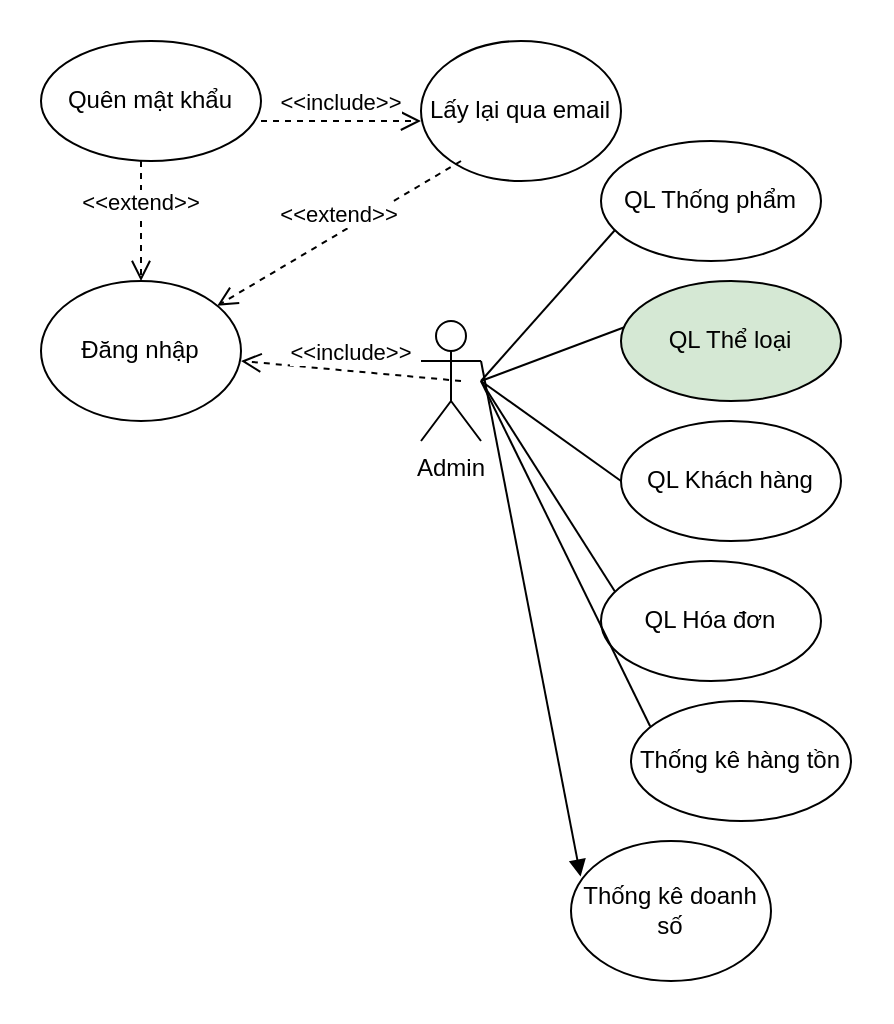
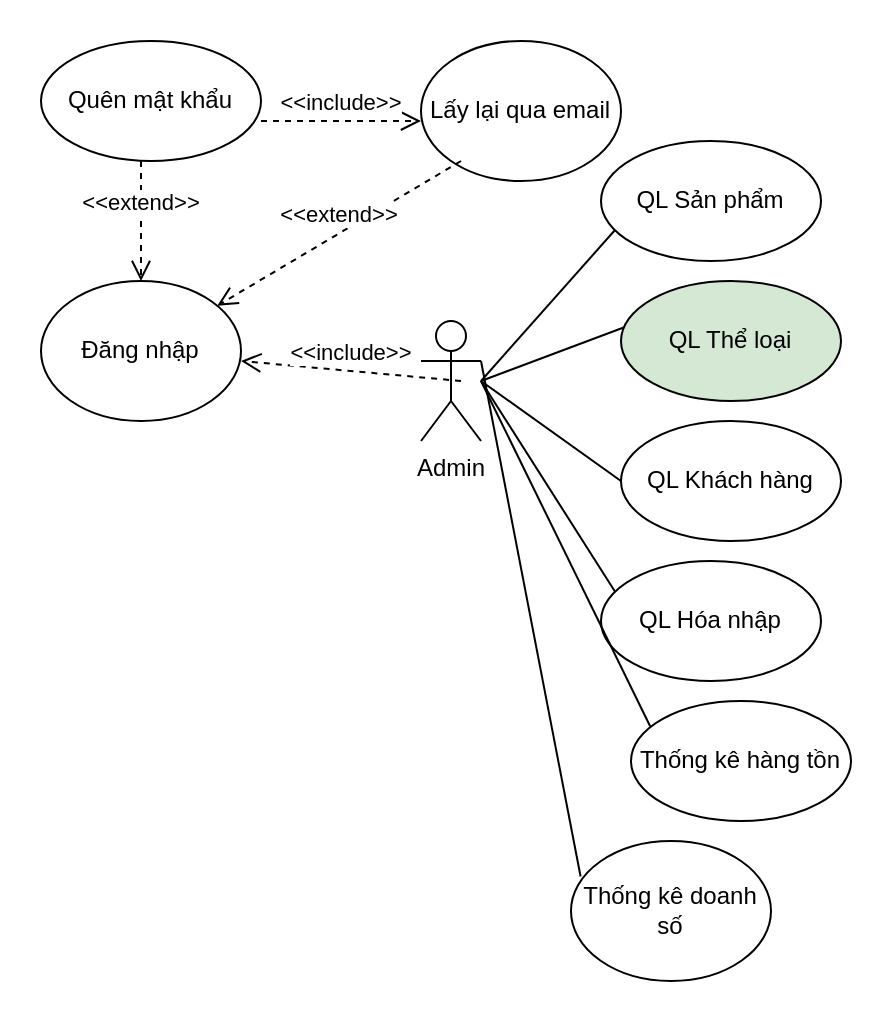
node "QL Thống phẩm": label "QL Thống phẩm" -> "QL Sản phẩm"
node "QL Hóa đơn": label "QL Hóa đơn" -> "QL Hóa nhập"
edge "Admin" -> "Thống kê doanh số": arrowhead block -> none
